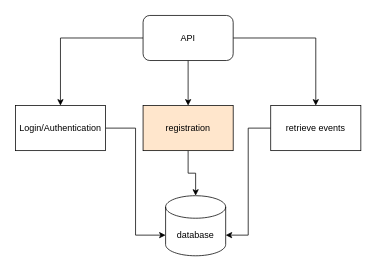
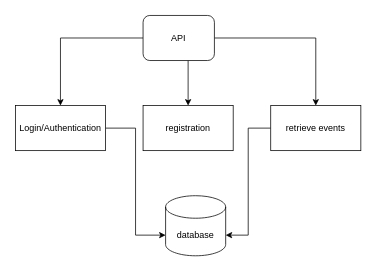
node "API": size 90x45 -> 71x45
node "registration": fillcolor #ffe6cc -> #ffffff
edge "registration" -> "database": removed
